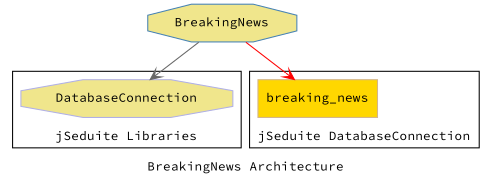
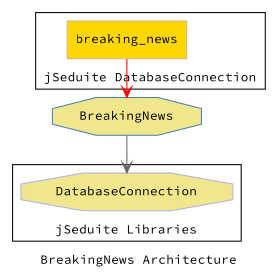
edge "BreakingNews" -> "breaking_news": reversed
